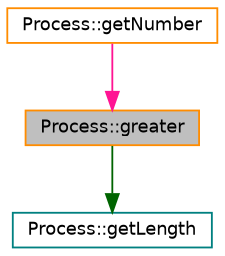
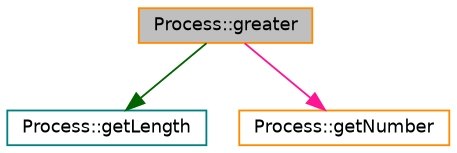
edge "Process::getNumber" -> "Process::greater": reversed
